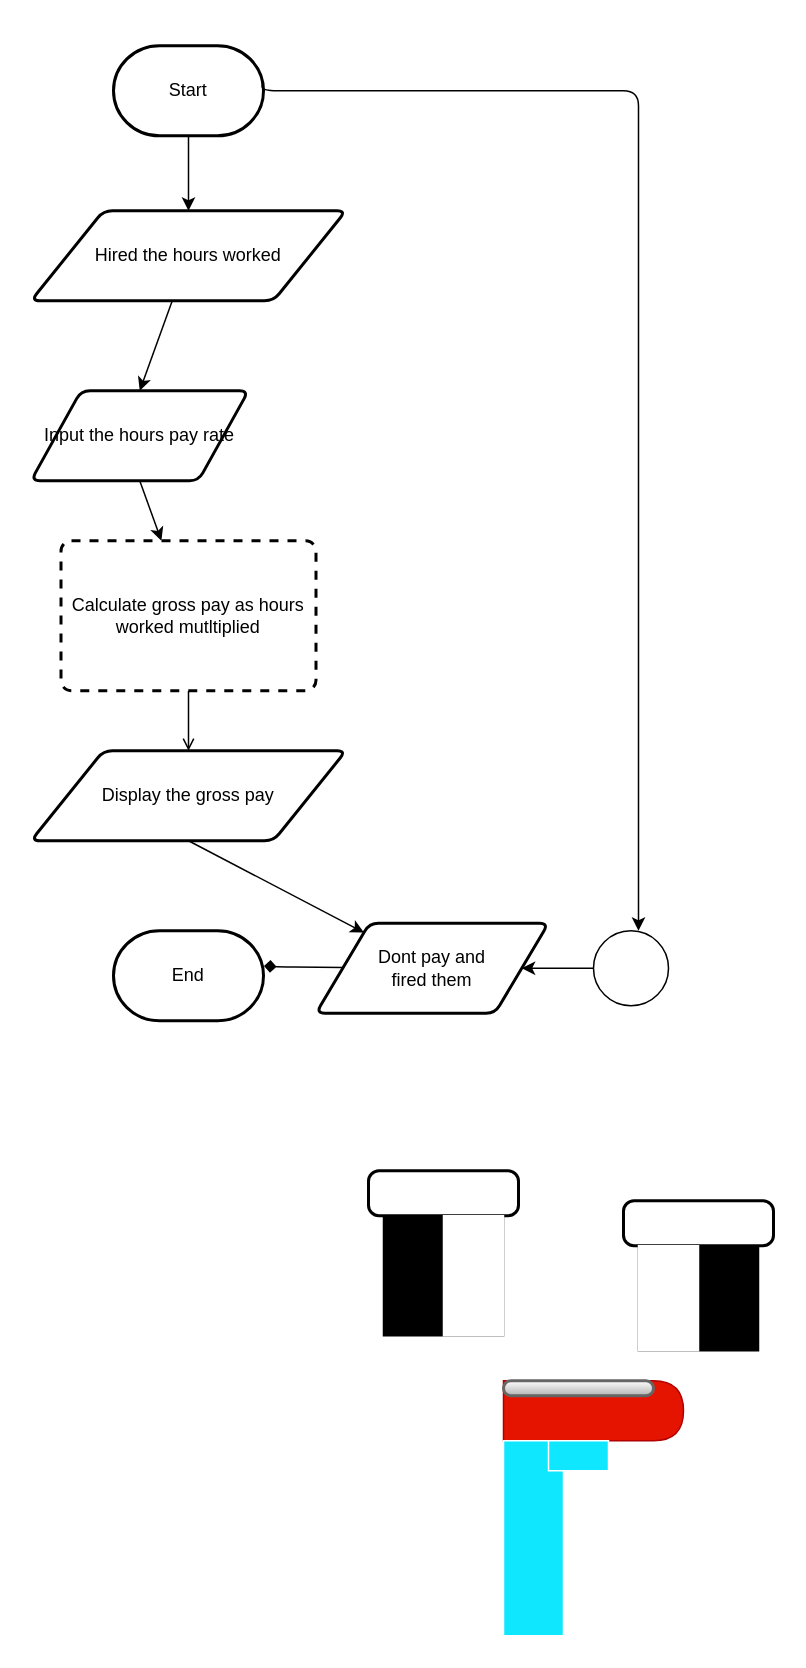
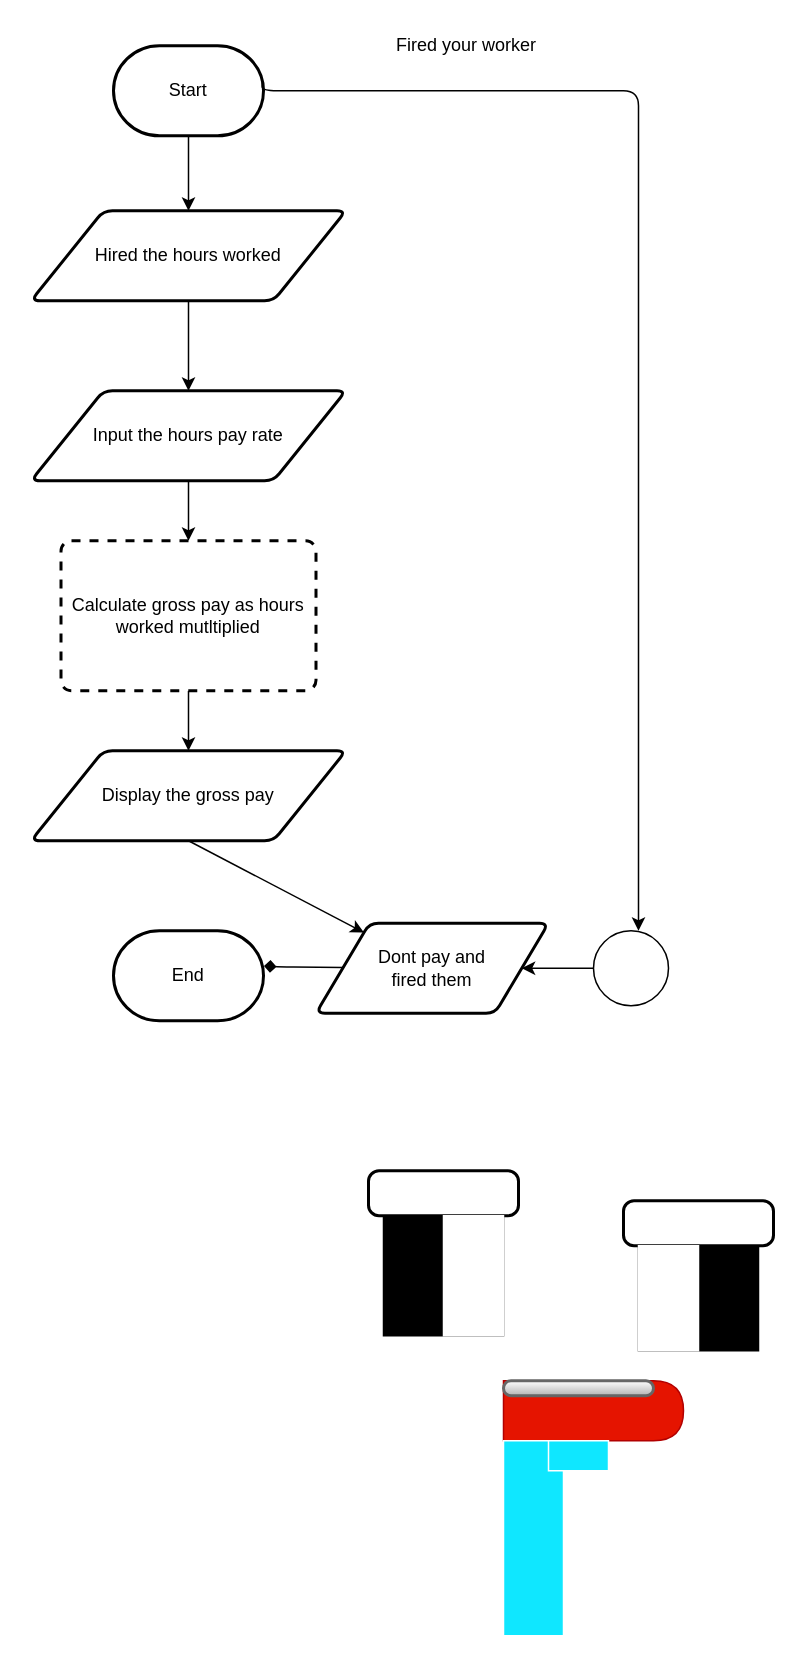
node "Fired your worker": added
node "Input the hours pay rate": size 218x90 -> 315x90
edge "Calculate gross pay as hours worked mutltiplied" -> "Display the gross pay": arrowhead open -> classic
